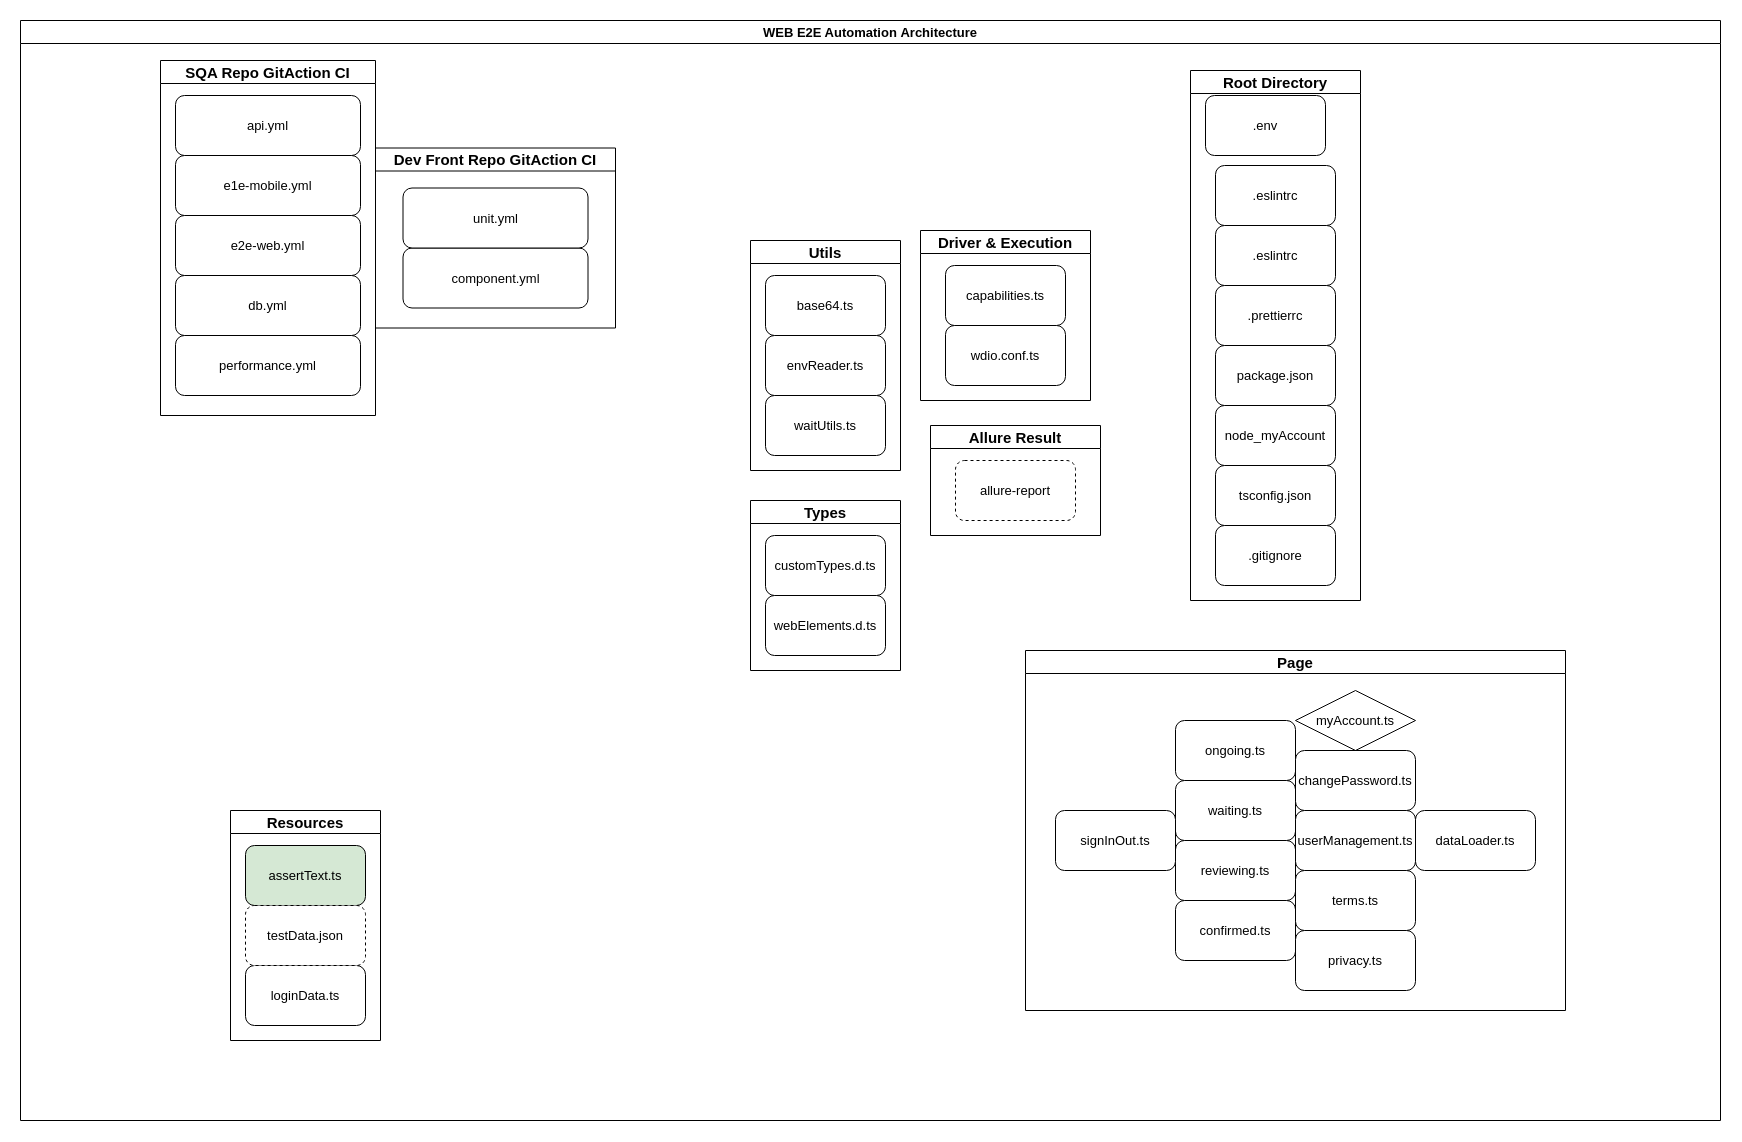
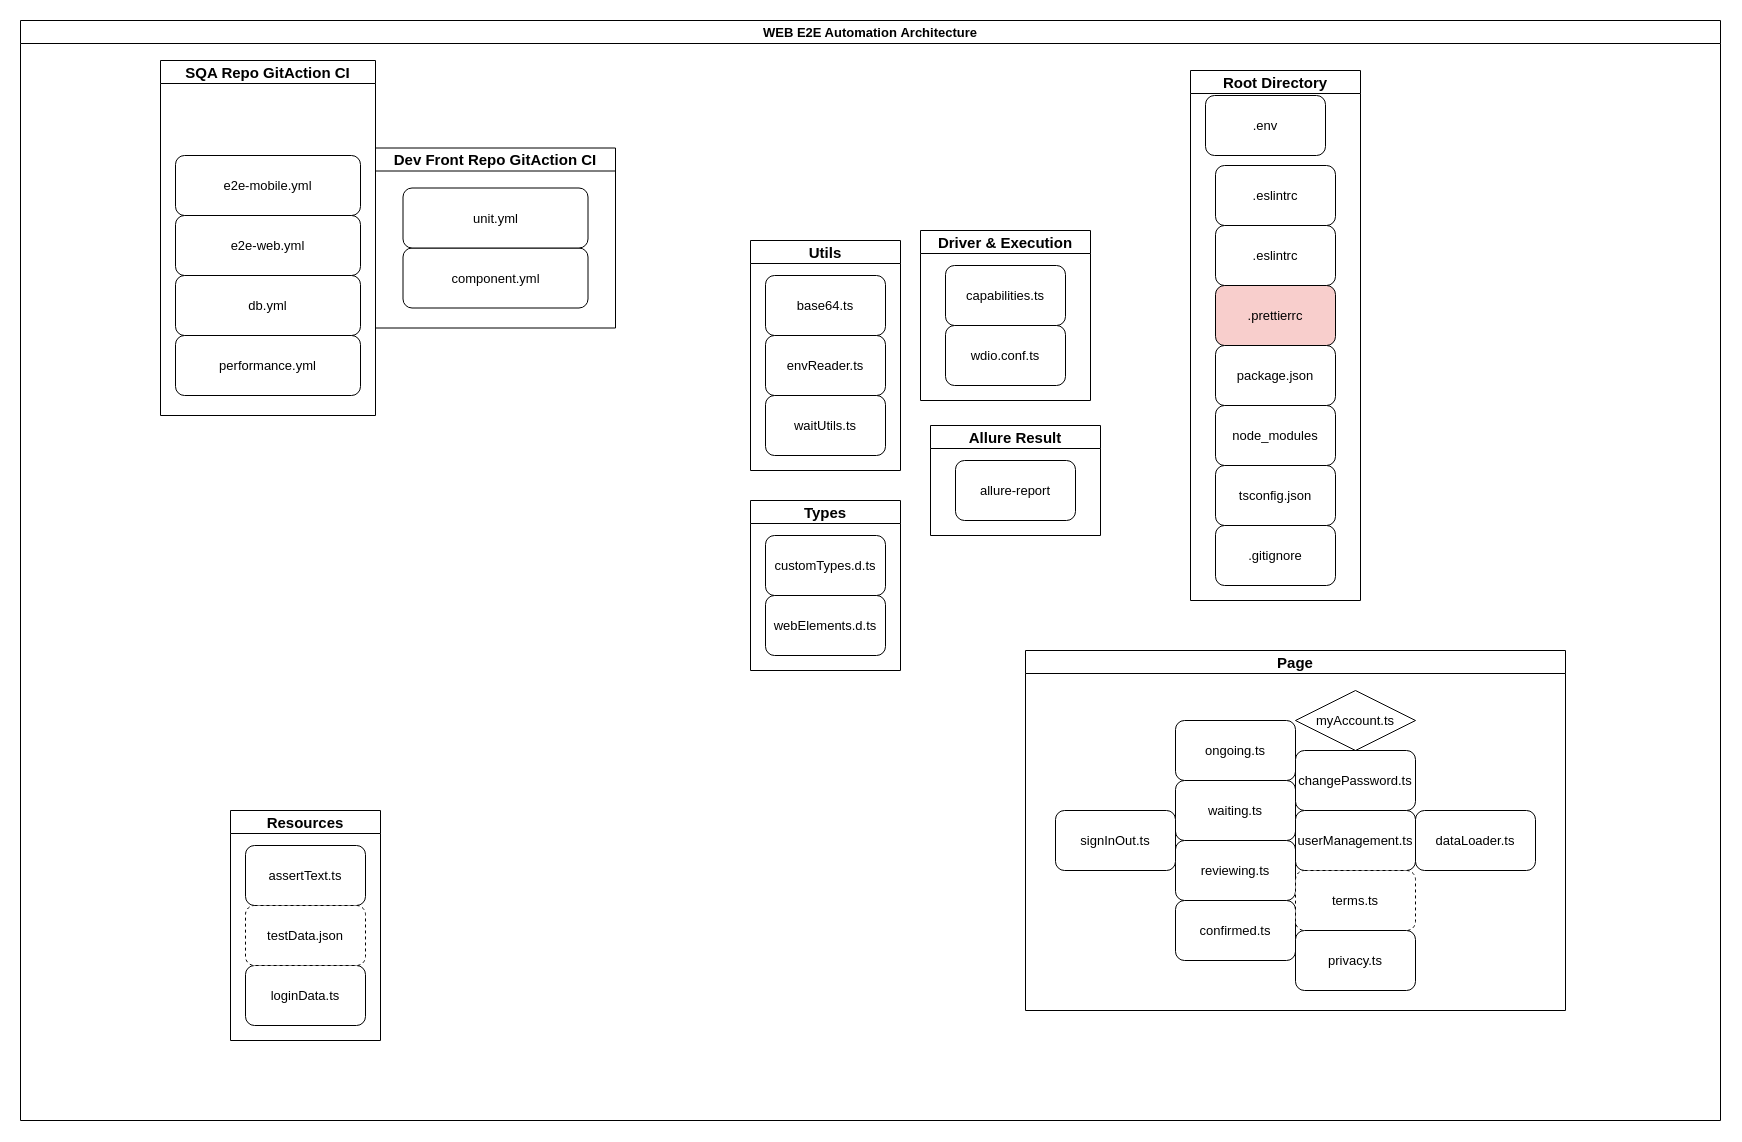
node "api.yml": removed
node "e1e-mobile.yml": label "e1e-mobile.yml" -> "e2e-mobile.yml"
node ".prettierrc": fillcolor #ffffff -> #f8cecc
node "node_myAccount": label "node_myAccount" -> "node_modules"
node "allure-report": style dashed -> solid
node "assertText.ts": fillcolor #d5e8d4 -> #ffffff
node "terms.ts": style solid -> dashed
